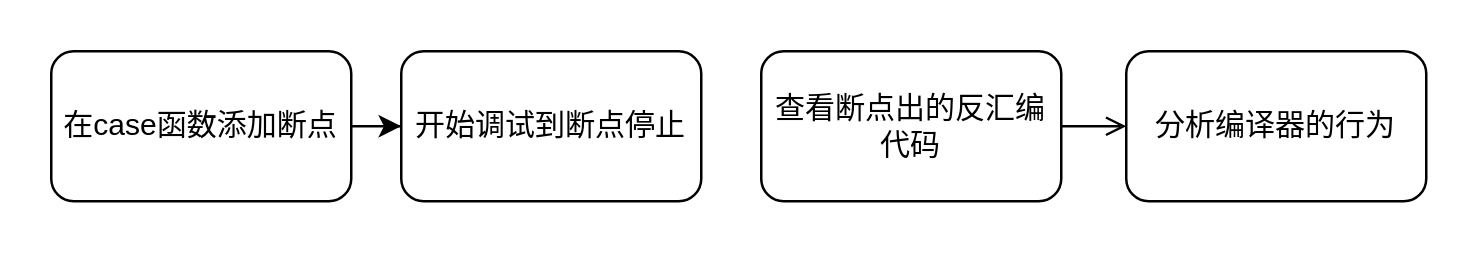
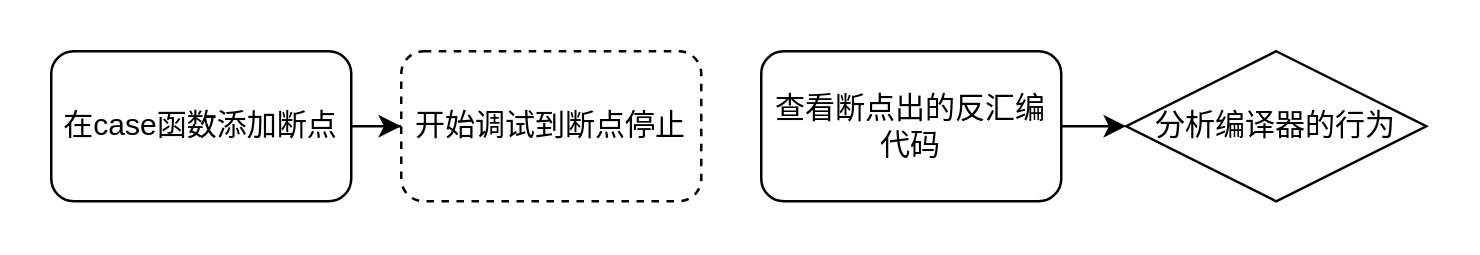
node "开始调试到断点停止": style solid -> dashed
edge "查看断点出的反汇编代码" -> "分析编译器的行为": arrowhead open -> classic
node "分析编译器的行为": shape rounded rectangle -> diamond
